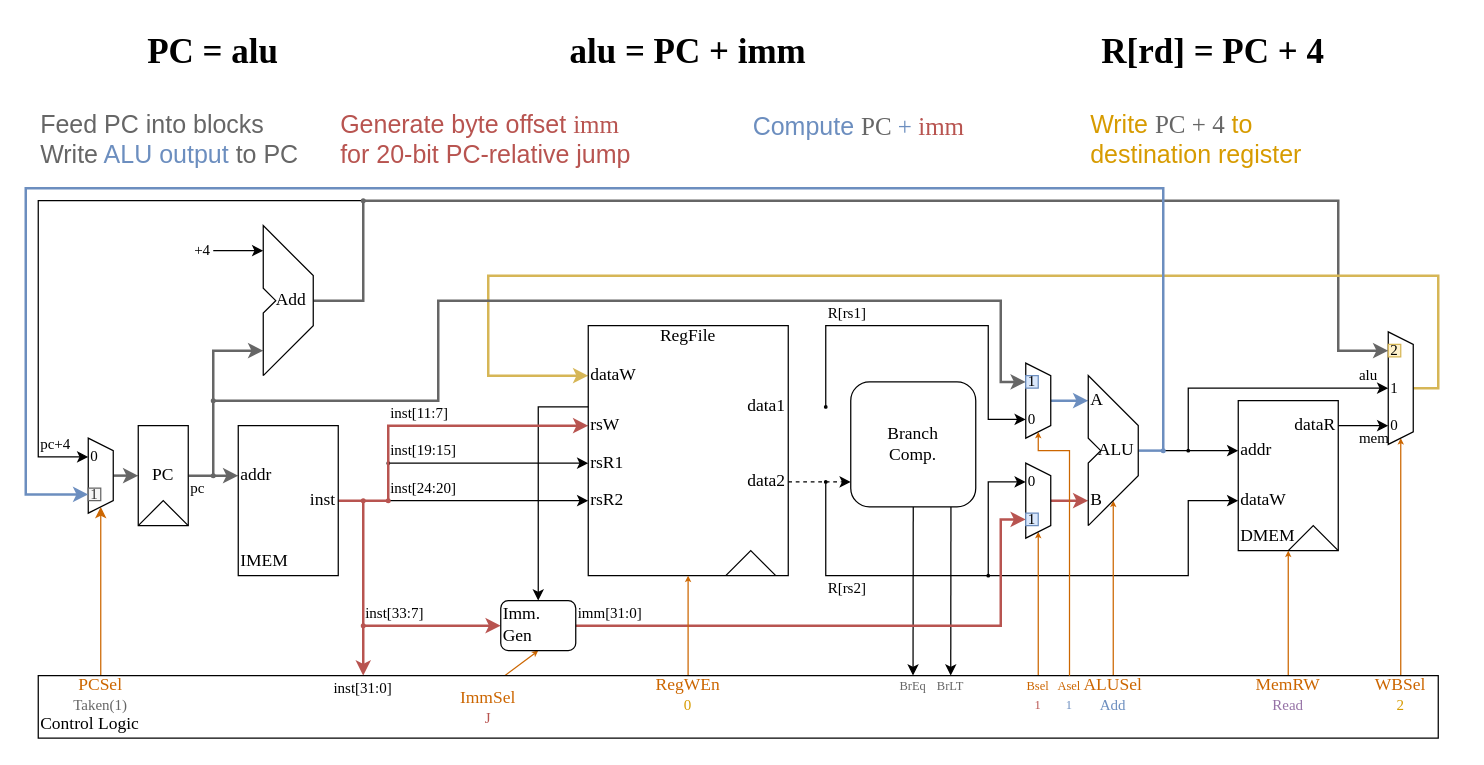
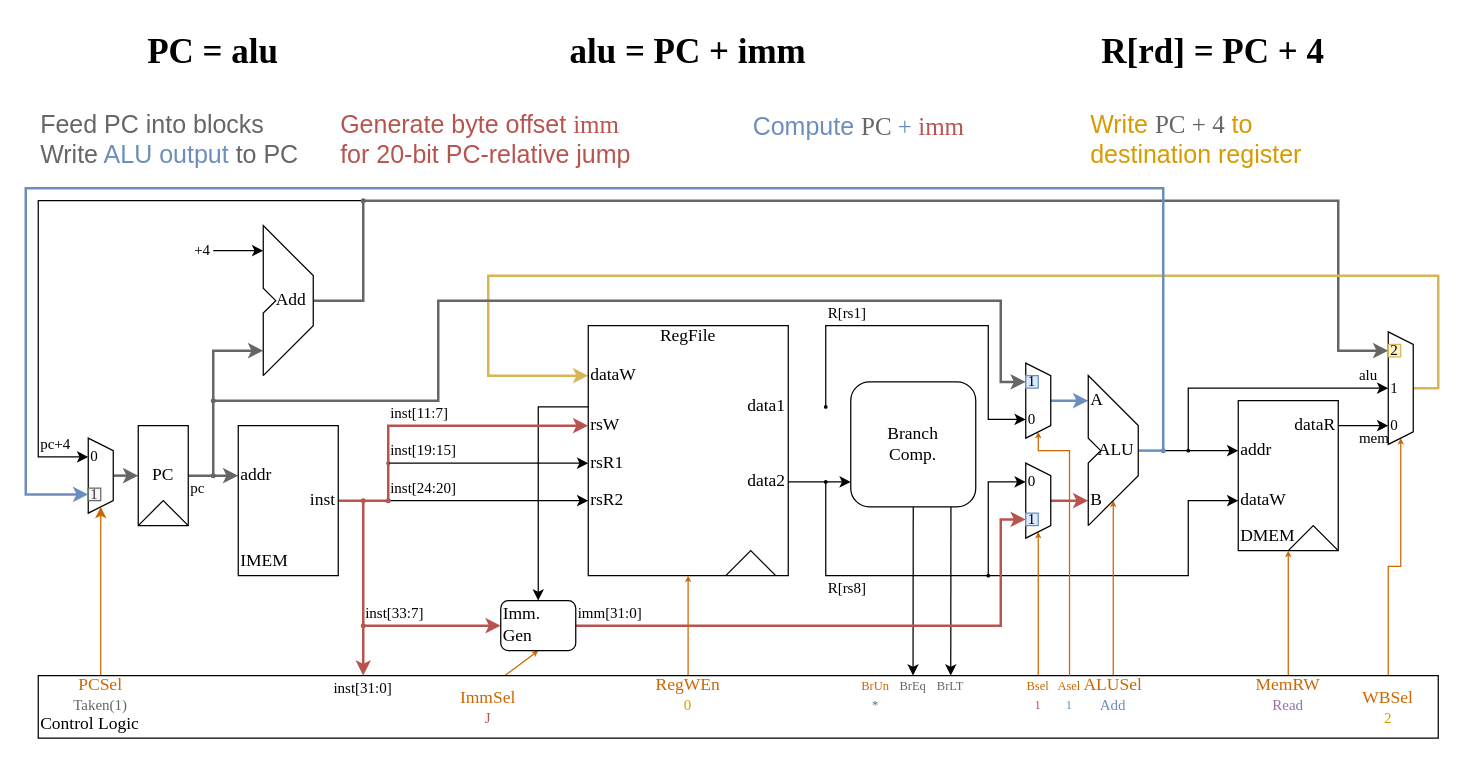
edge "data2" -> "Branch Comp.": style dashed -> solid
node "R[rs2]": label "R[rs2]" -> "R[rs8]"
node "BrUn *": added
node "WBSel 2": moved (1401, 694) -> (1388, 707)
